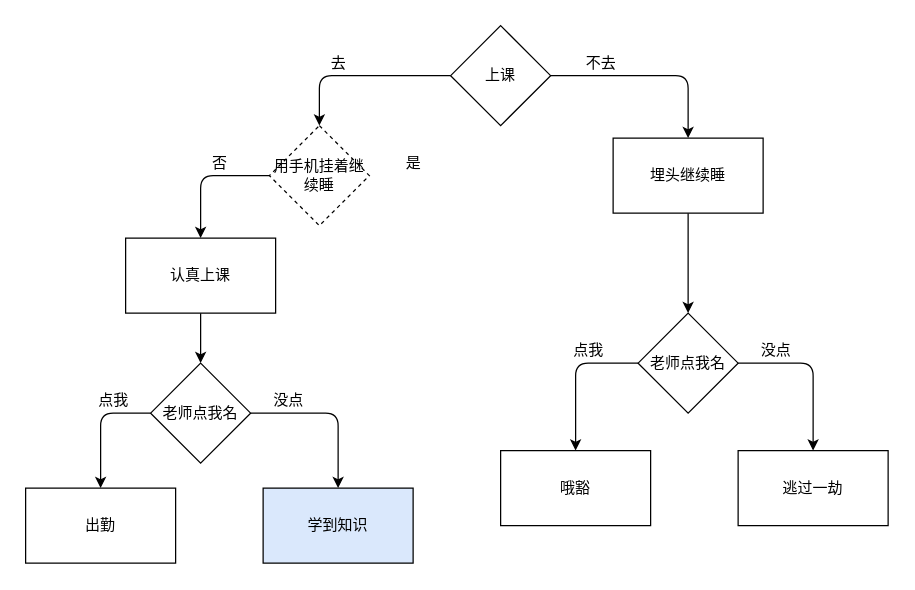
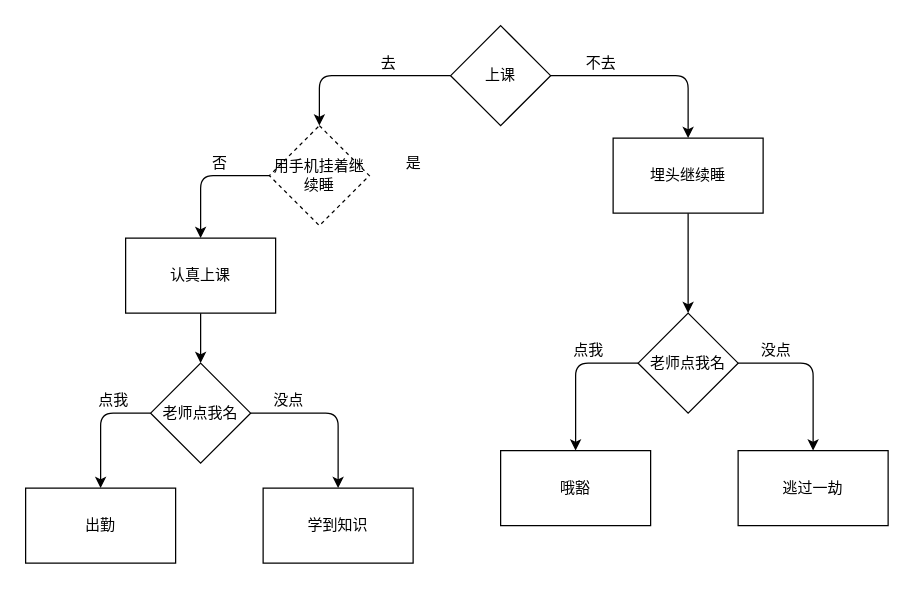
node "去": moved (338, 63) -> (388, 63)
node "学到知识": fillcolor #dae8fc -> #ffffff
